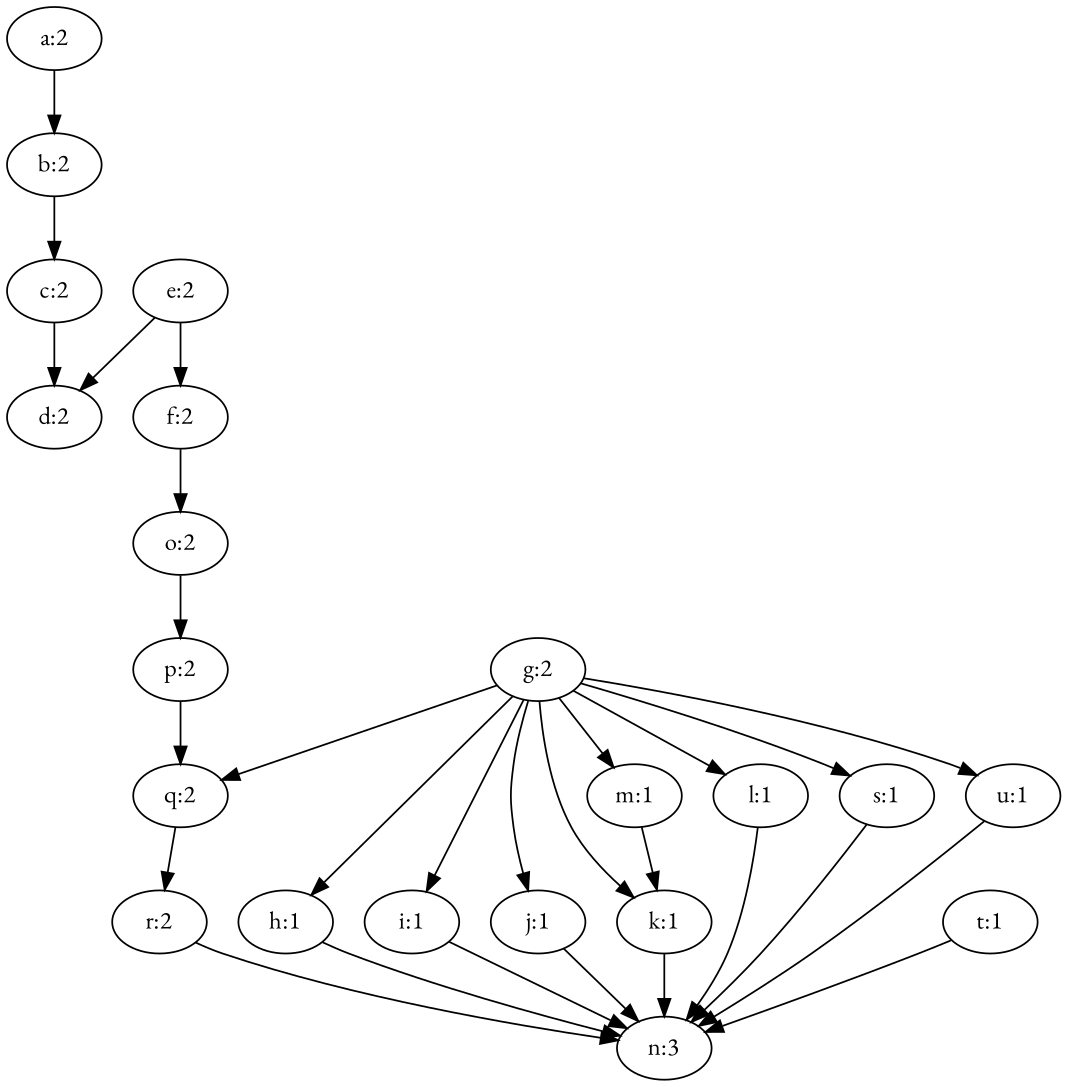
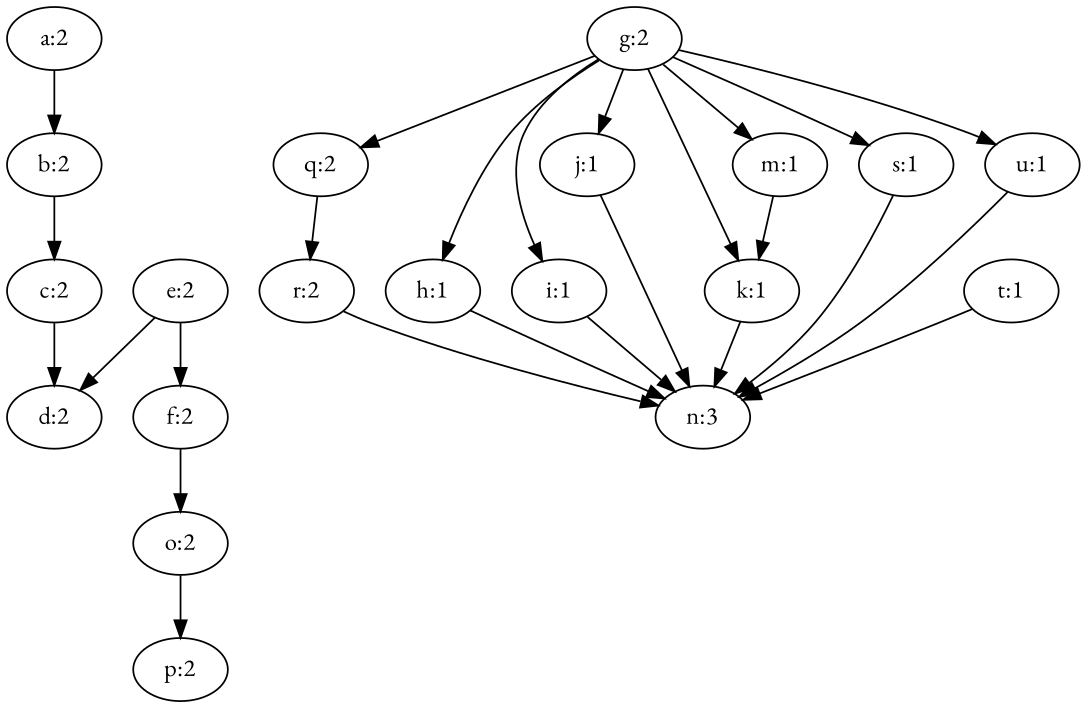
edge "p:2" -> "q:2": removed
node "l:1": removed
